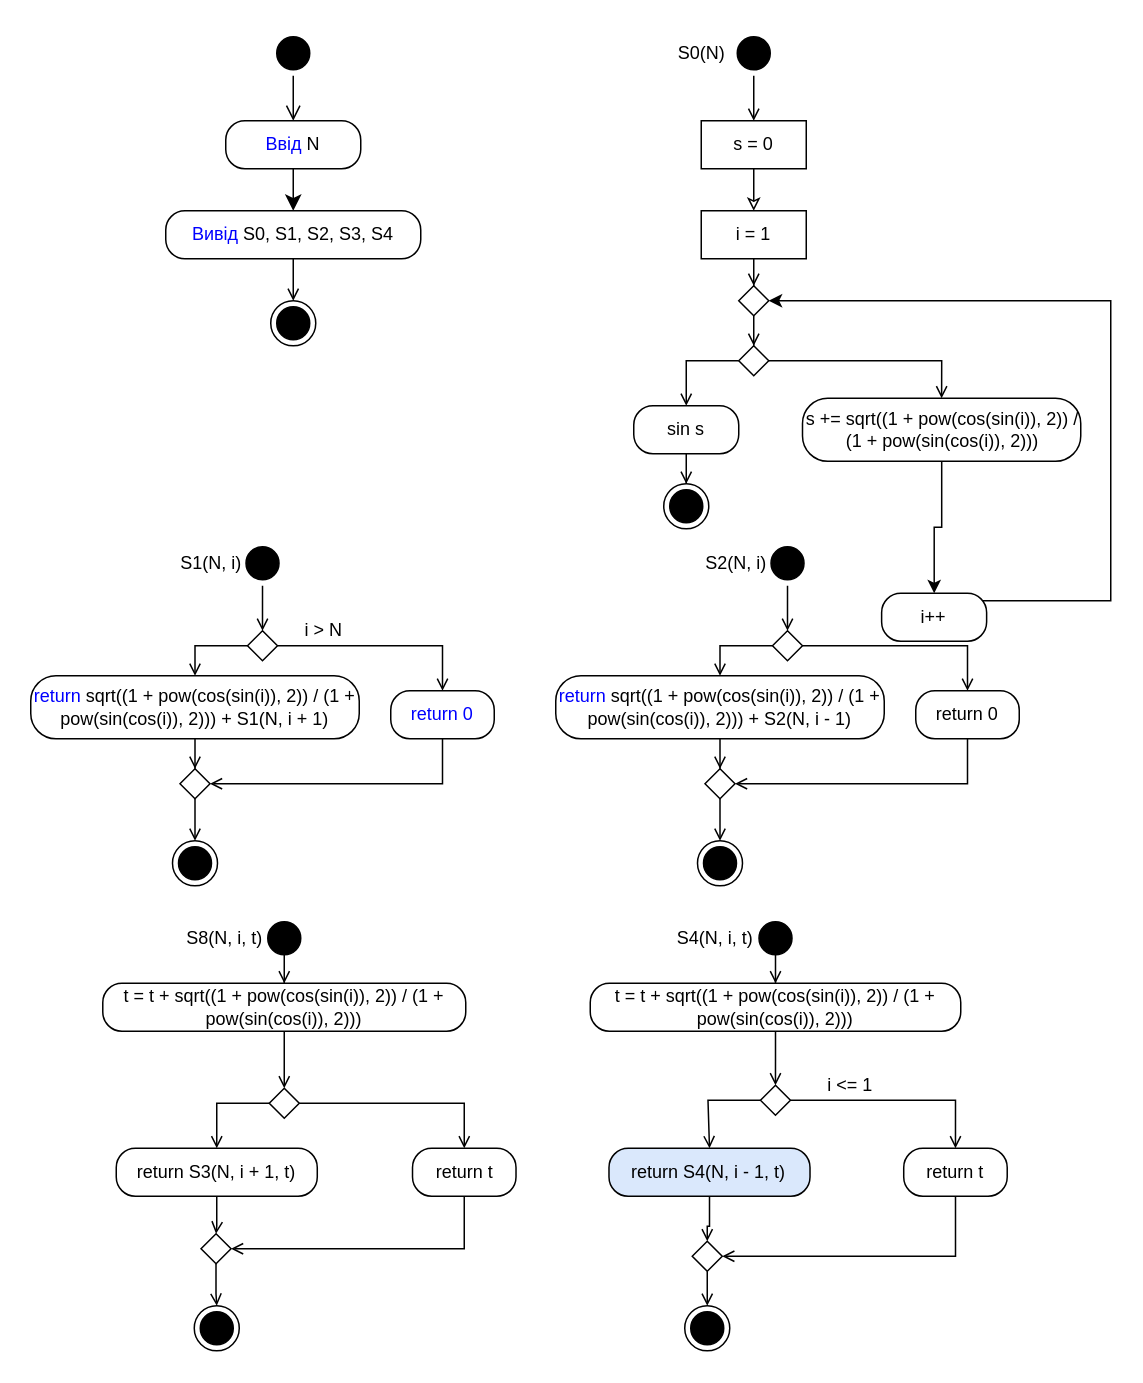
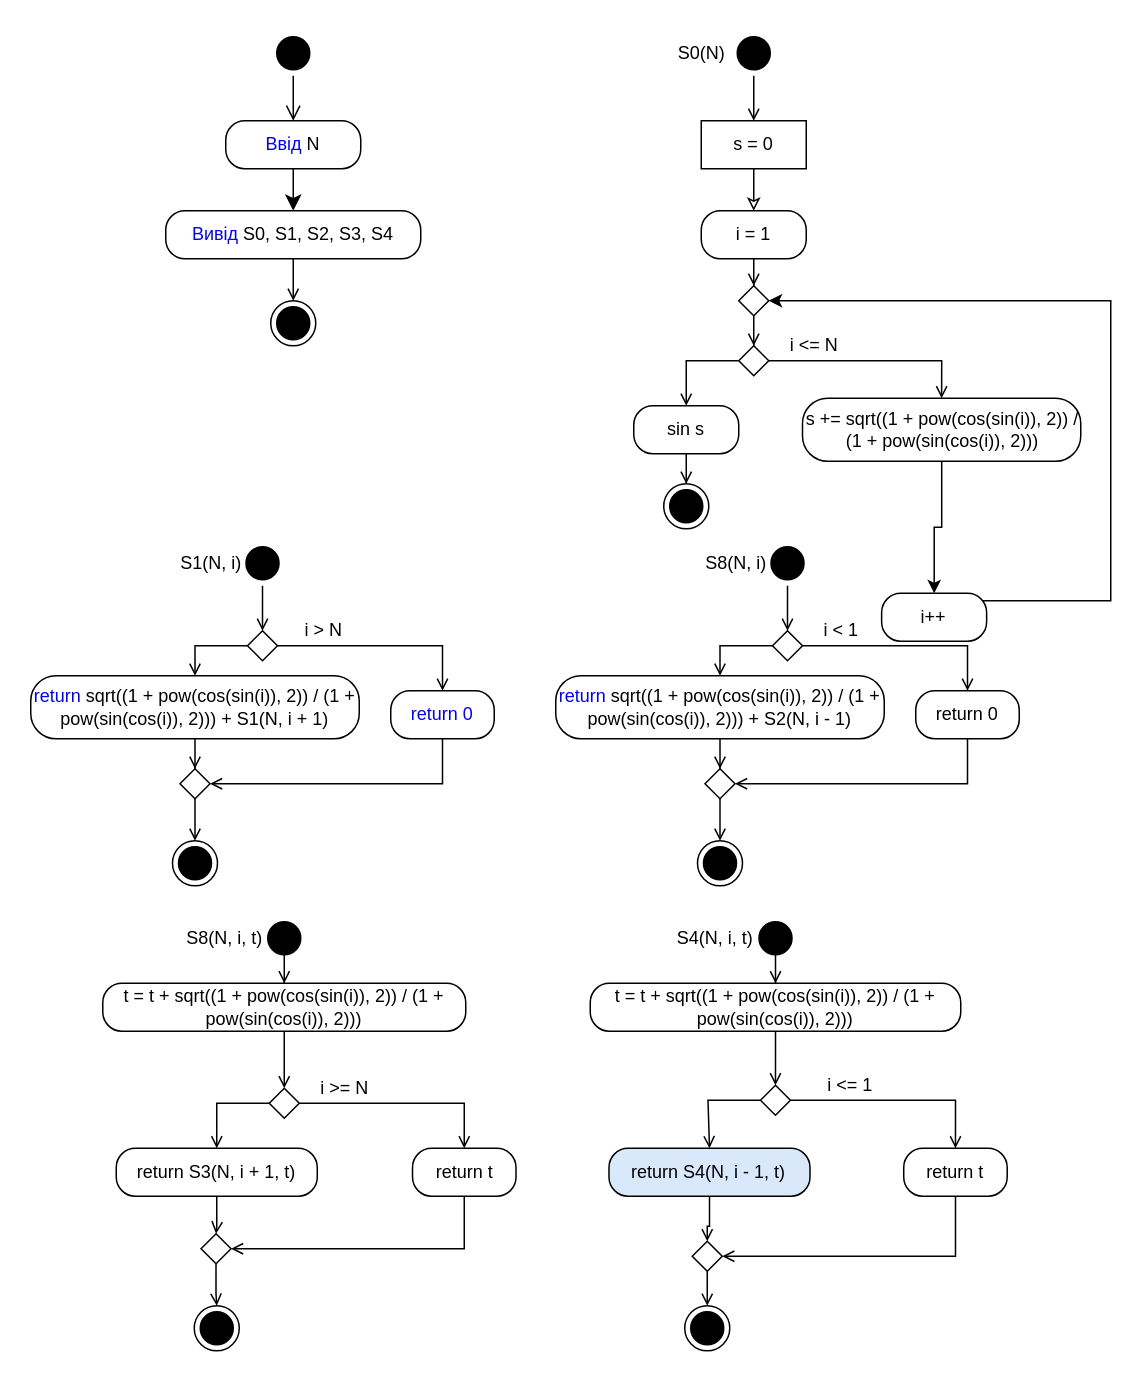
node "i = 1": shape rectangle -> rounded rectangle
node "i <= N": added
node "S2(N, i)": label "S2(N, i)" -> "S8(N, i)"
node "i < 1": added
node "i >= N": added
